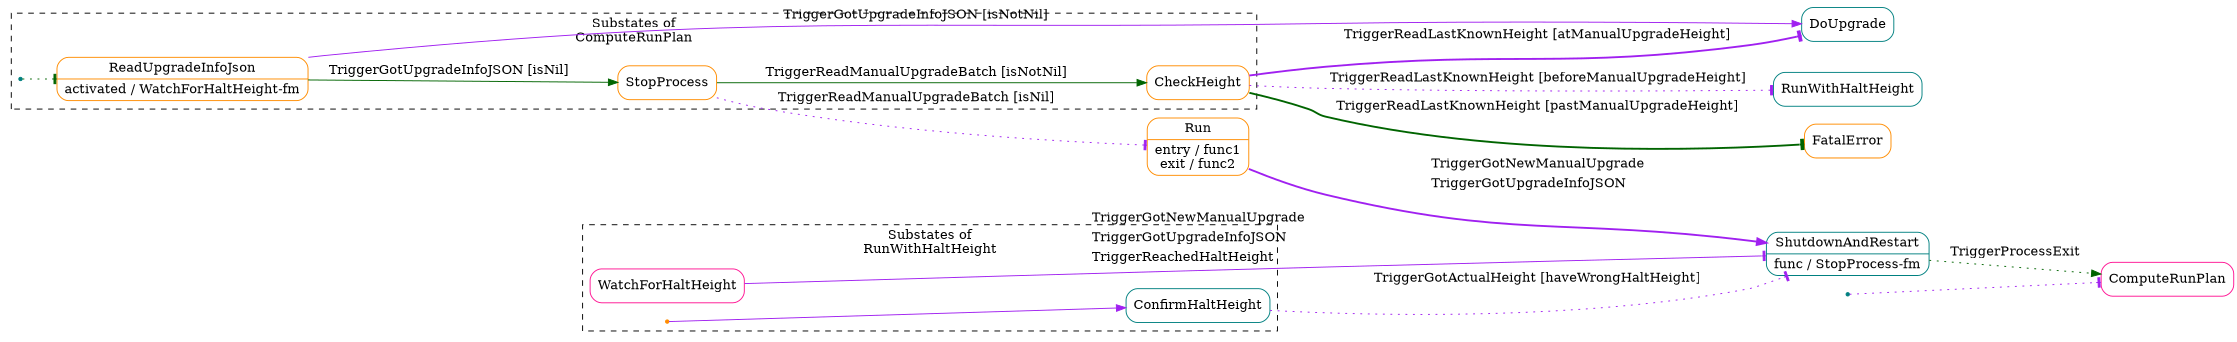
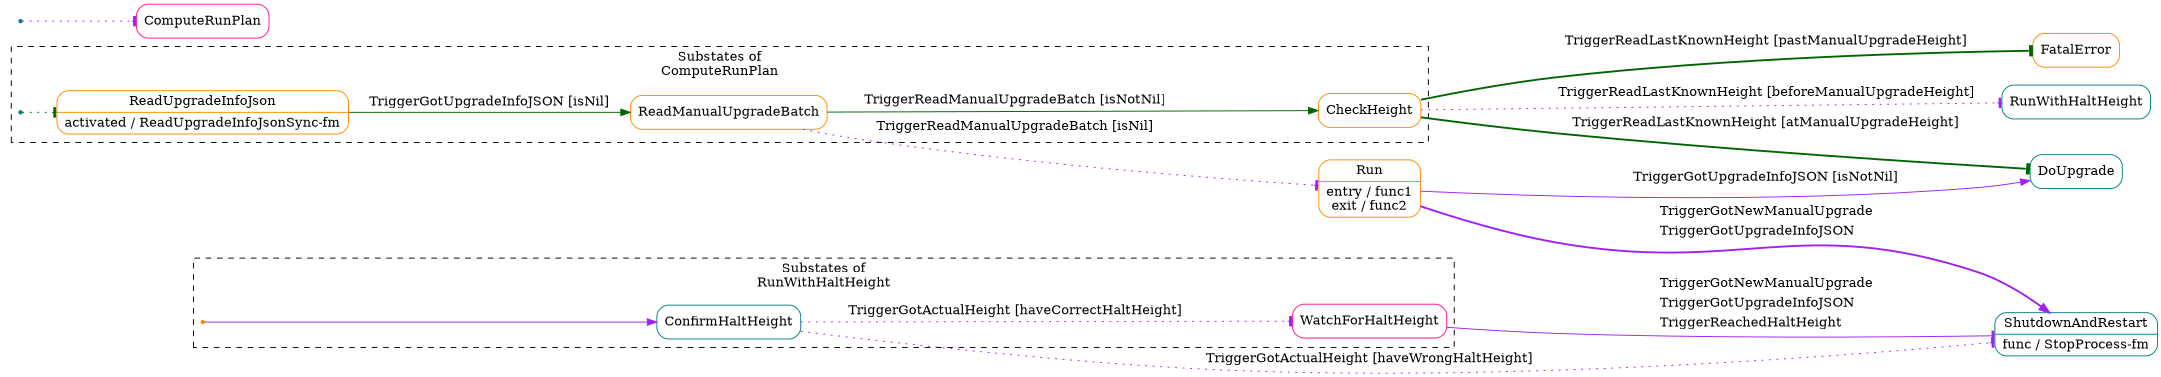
edge "ReadUpgradeInfoJson" -> "DoUpgrade": now "Run" -> "DoUpgrade"
edge "CheckHeight" -> "DoUpgrade": color purple -> darkgreen
node "StopProcess": label "StopProcess" -> "ReadManualUpgradeBatch"
node "ReadUpgradeInfoJson": text "activated / WatchForHaltHeight-fm" -> "activated / ReadUpgradeInfoJsonSync-fm"
edge "ShutdownAndRestart" -> "ComputeRunPlan": removed, label "TriggerProcessExit"
edge "ConfirmHaltHeight" -> "WatchForHaltHeight": added, label "TriggerGotActualHeight [haveCorrectHaltHeight]"
